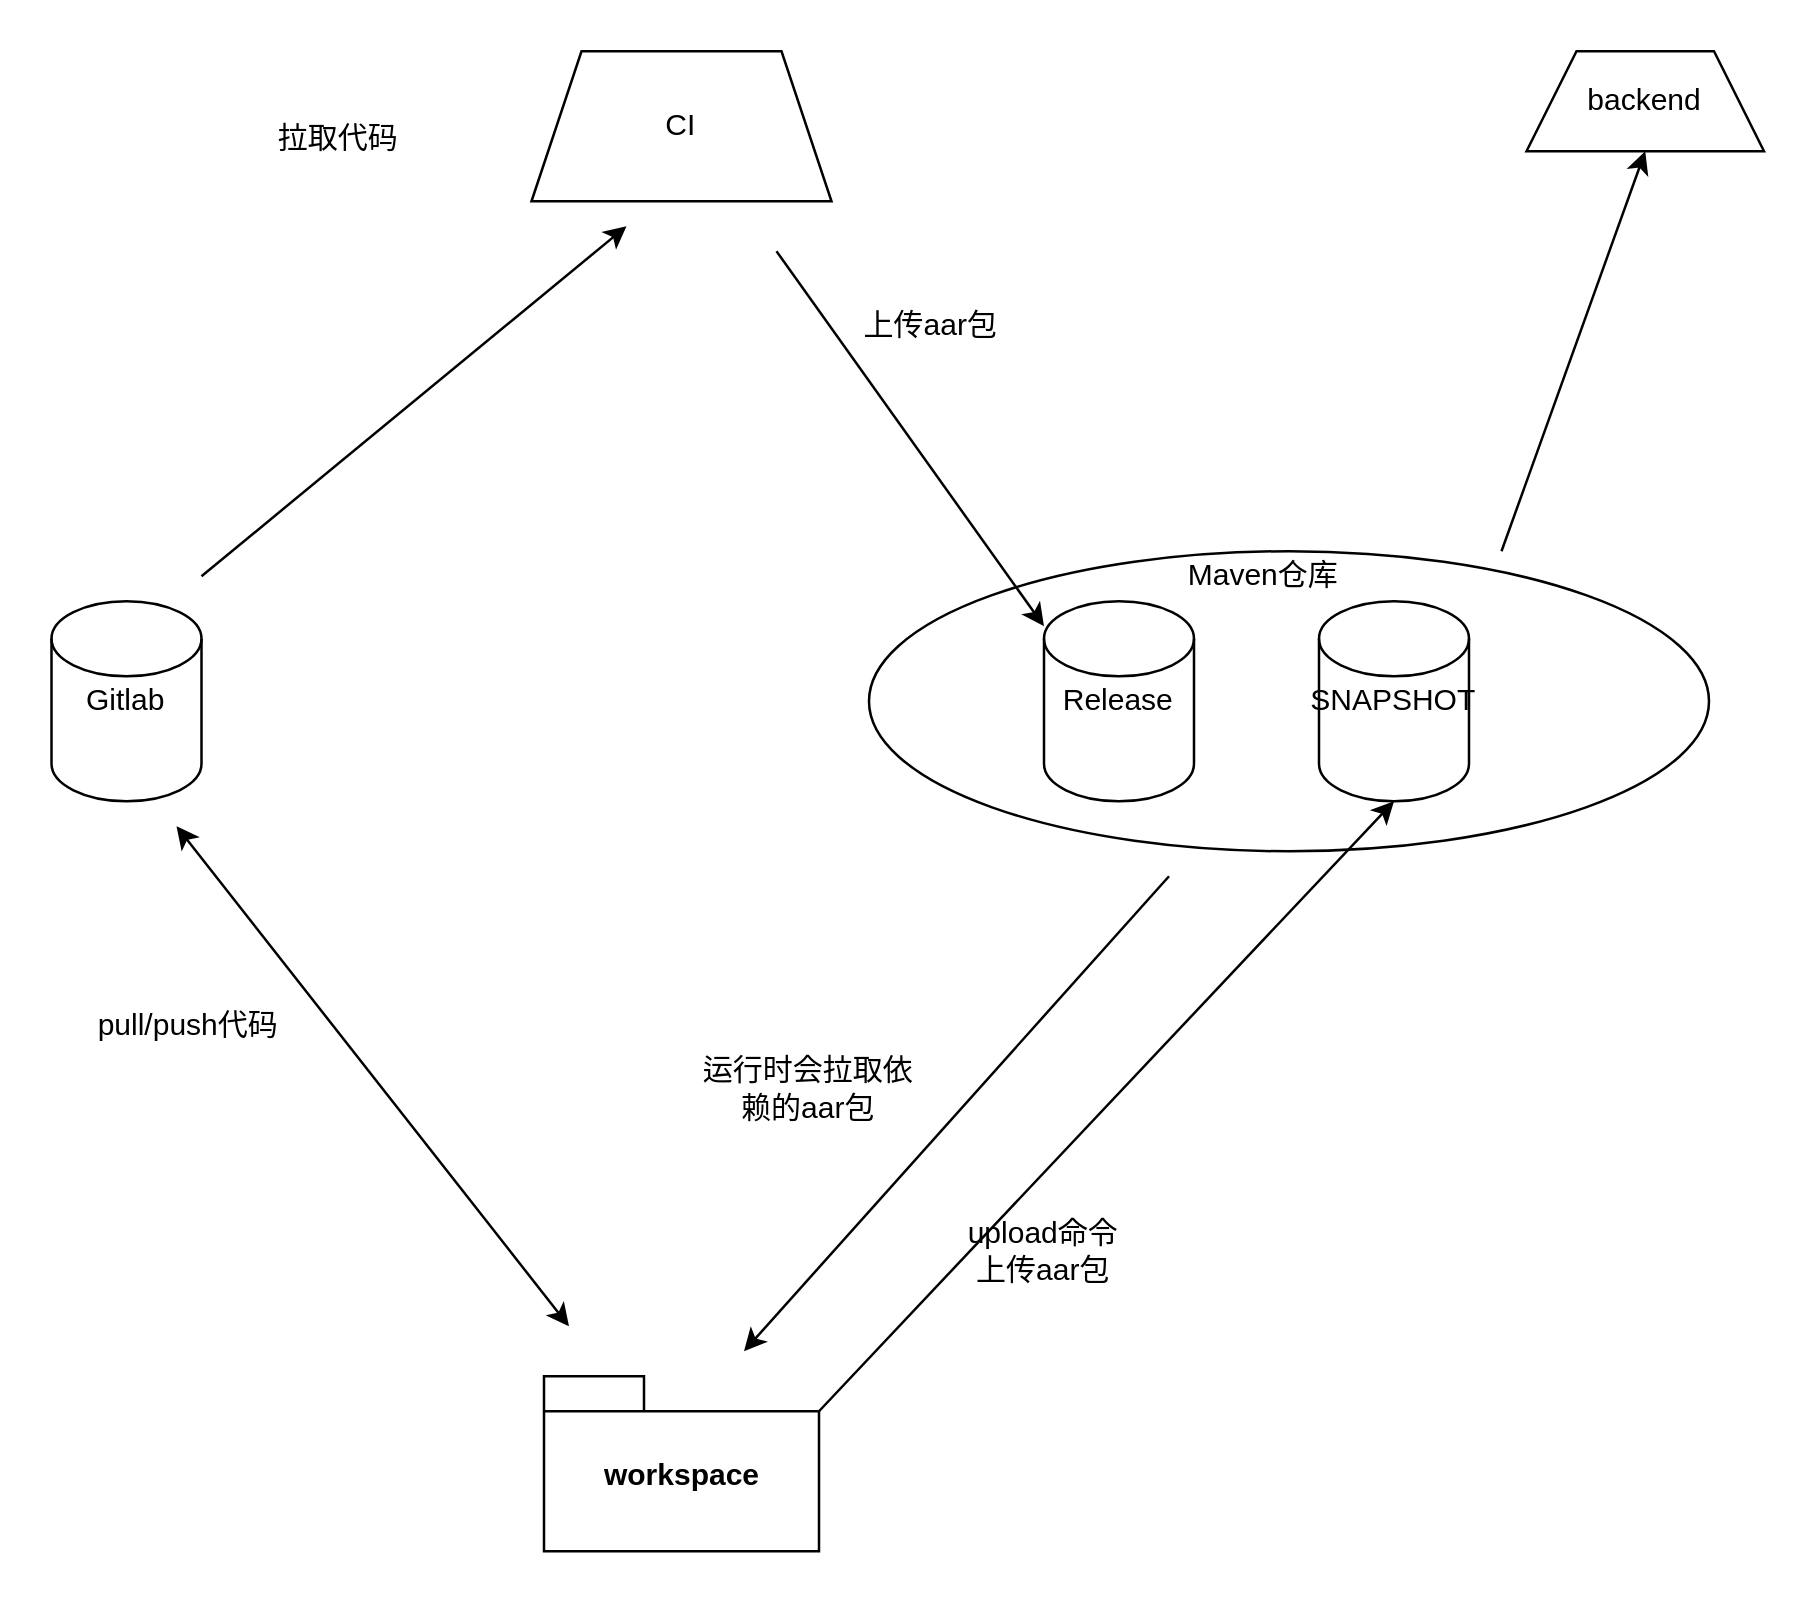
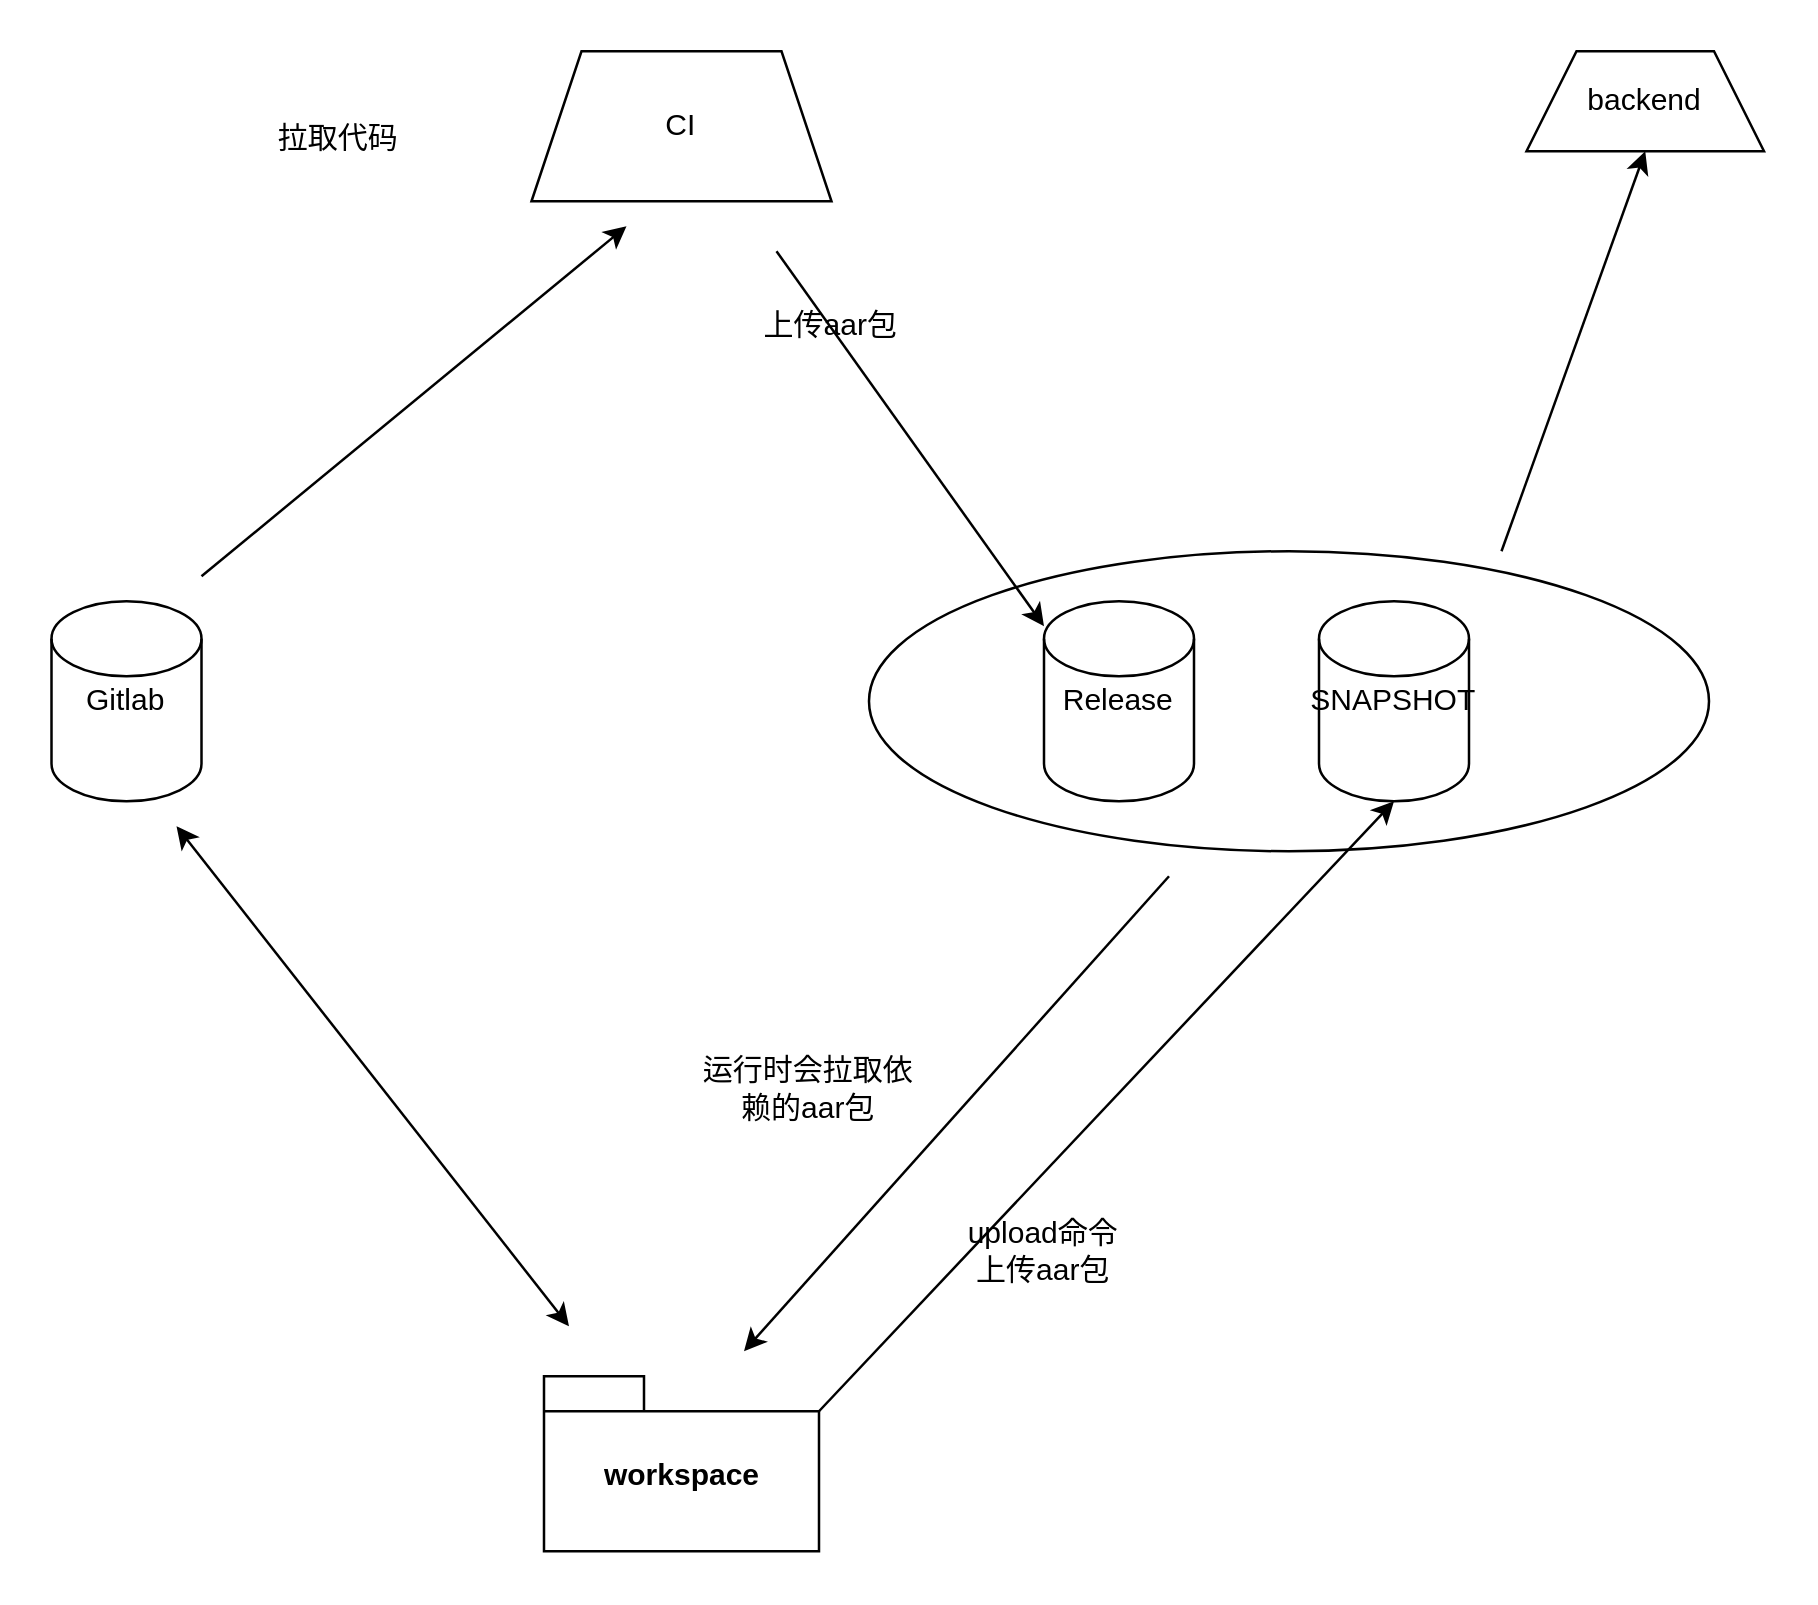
node "上传aar包": moved (931, 326) -> (831, 326)
node "Maven仓库": removed
node "pull/push代码": removed
